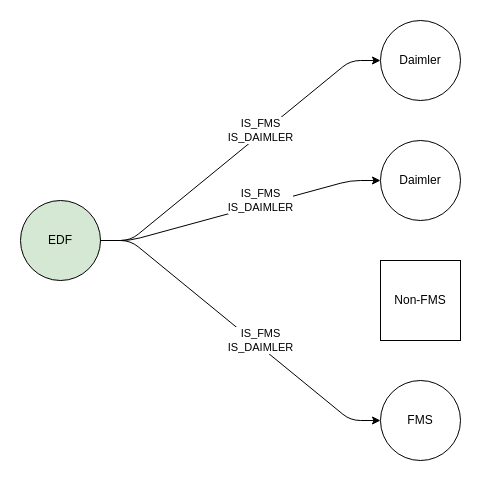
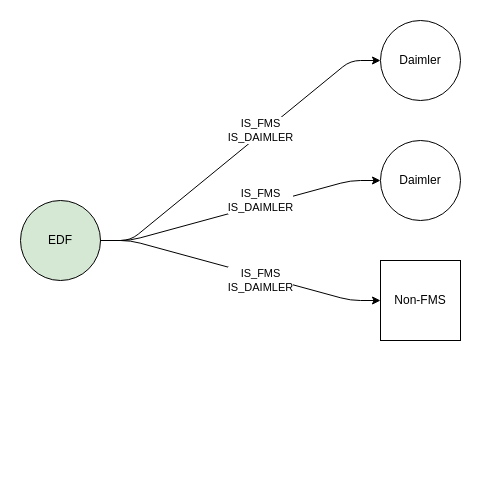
edge "EDF" -> "Non-FMS": added, label "IS_FMS IS_DAIMLER"
edge "EDF" -> "FMS": removed, label "IS_FMS IS_DAIMLER"
node "FMS": removed
